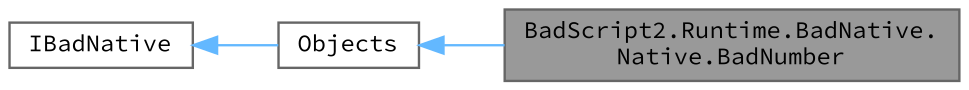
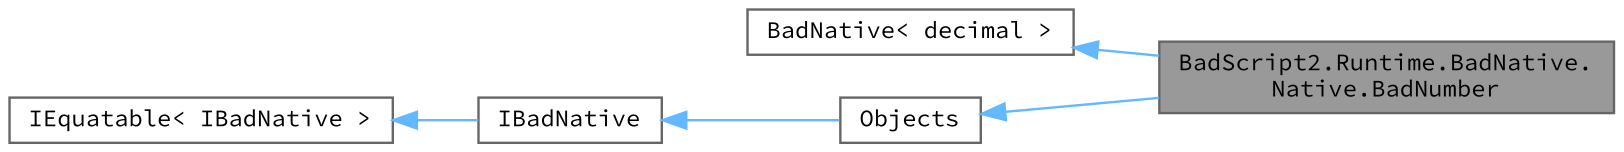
node "BadNative< decimal >": added
node "IEquatable< IBadNative >": added
